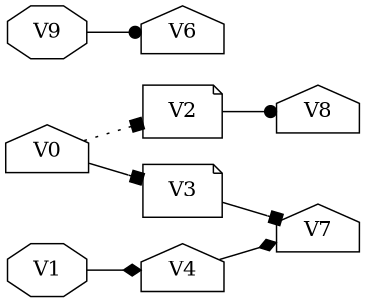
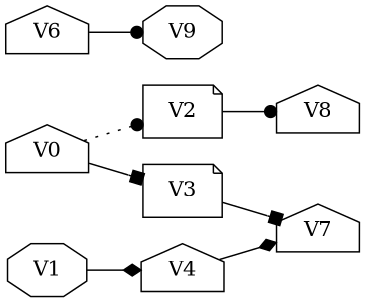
edge "V9" -> "V6": reversed
edge "V0" -> "V2": arrowhead box -> dot
